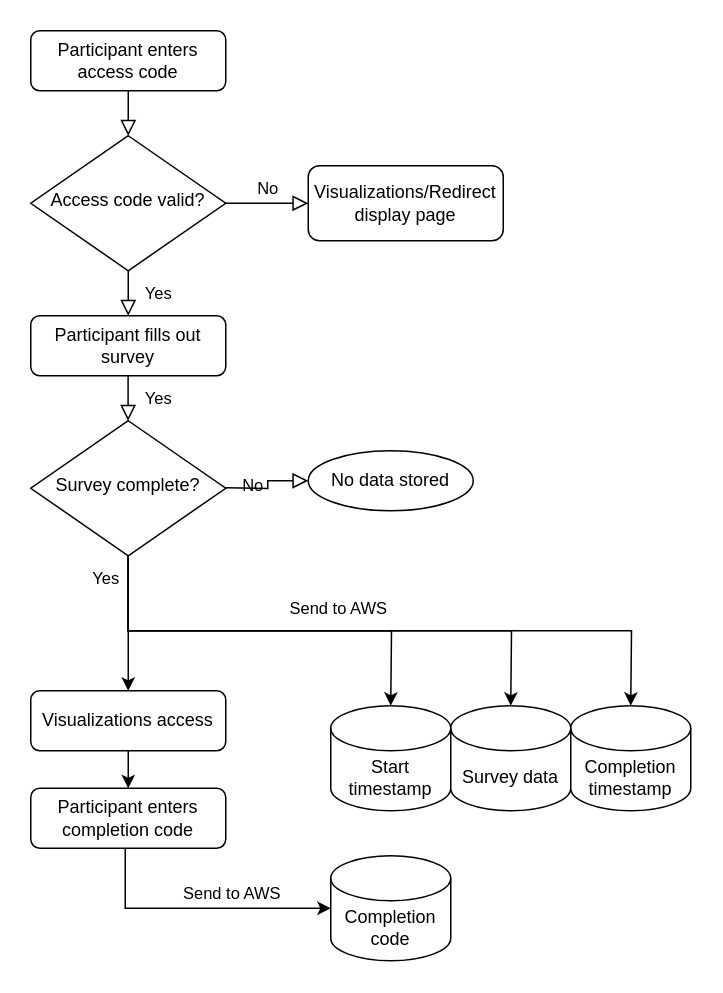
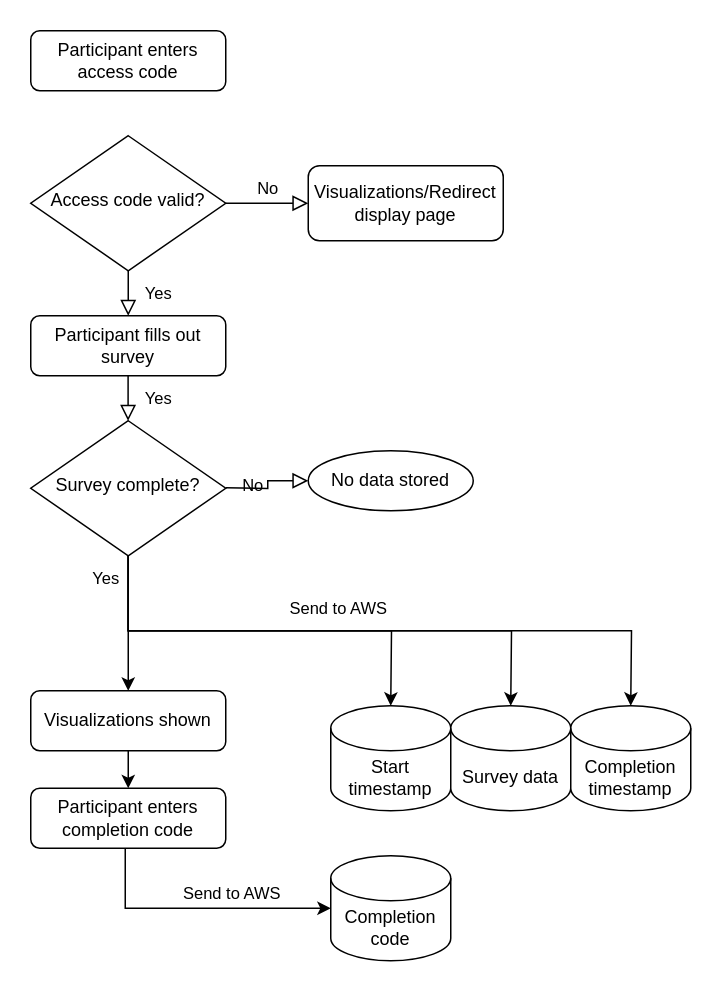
edge "Participant enters access code" -> "Access code valid?": removed
node "Visualizations access": label "Visualizations access" -> "Visualizations shown"
